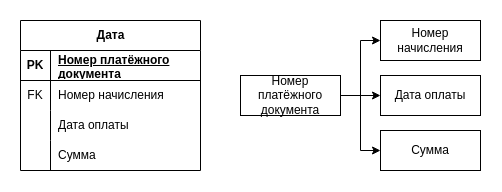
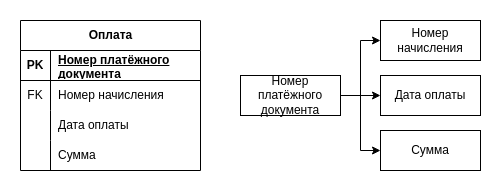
node "Дата": label "Дата" -> "Оплата"
